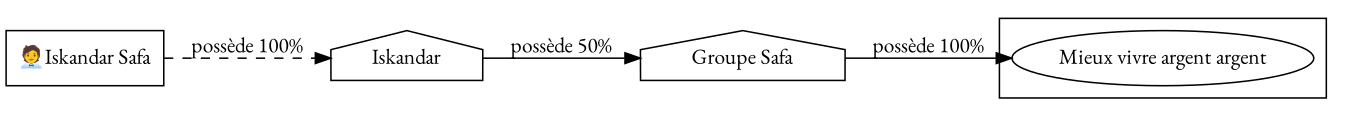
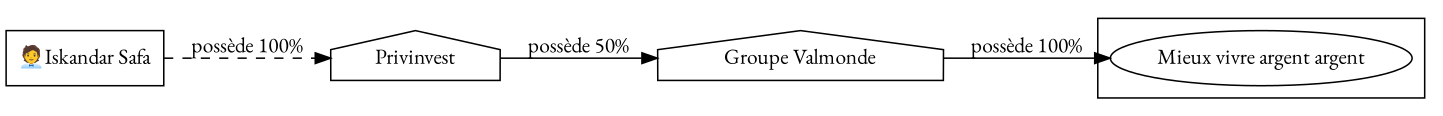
node "Iskandar": label "Iskandar" -> "Privinvest"
node "Groupe Safa": label "Groupe Safa" -> "Groupe Valmonde"
